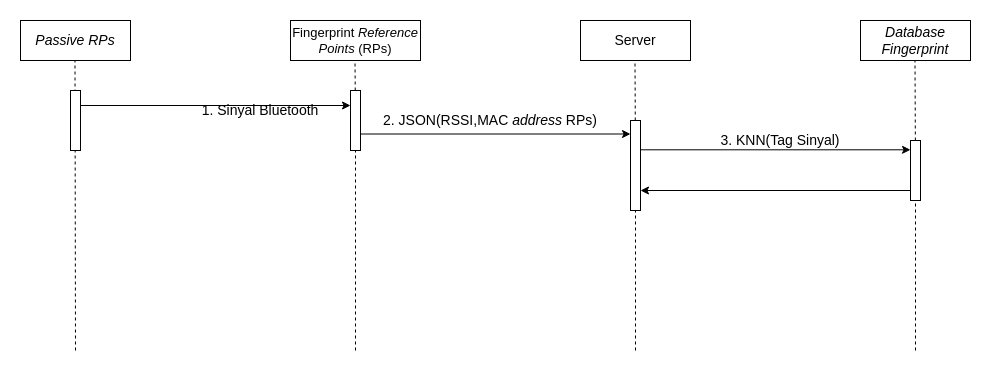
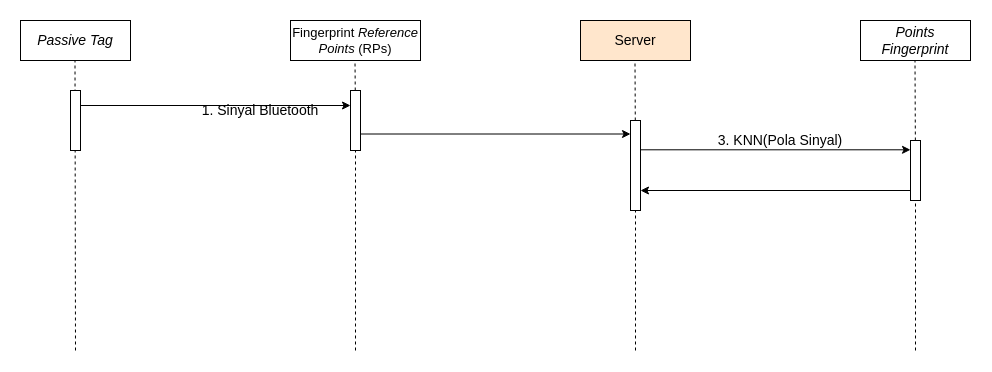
node "Passive RPs": label "Passive RPs" -> "Passive Tag"
node "Server": fillcolor #ffffff -> #ffe6cc
node "Database Fingerprint": label "Database Fingerprint" -> "Points Fingerprint"
node "2. JSON(RSSI,MAC address RPs)": removed
node "3. KNN(Tag Sinyal)": label "3. KNN(Tag Sinyal)" -> "3. KNN(Pola Sinyal)"
